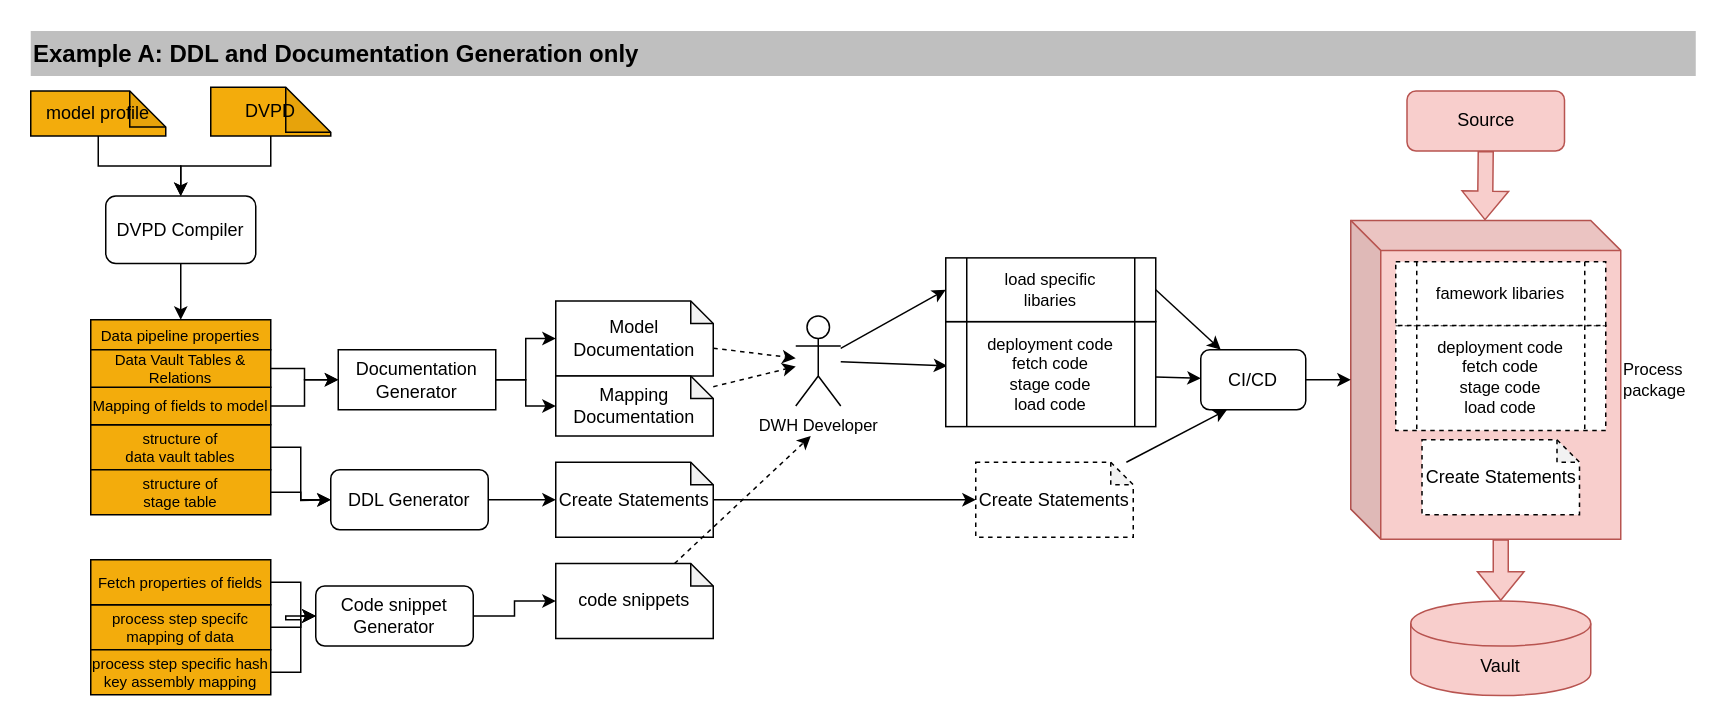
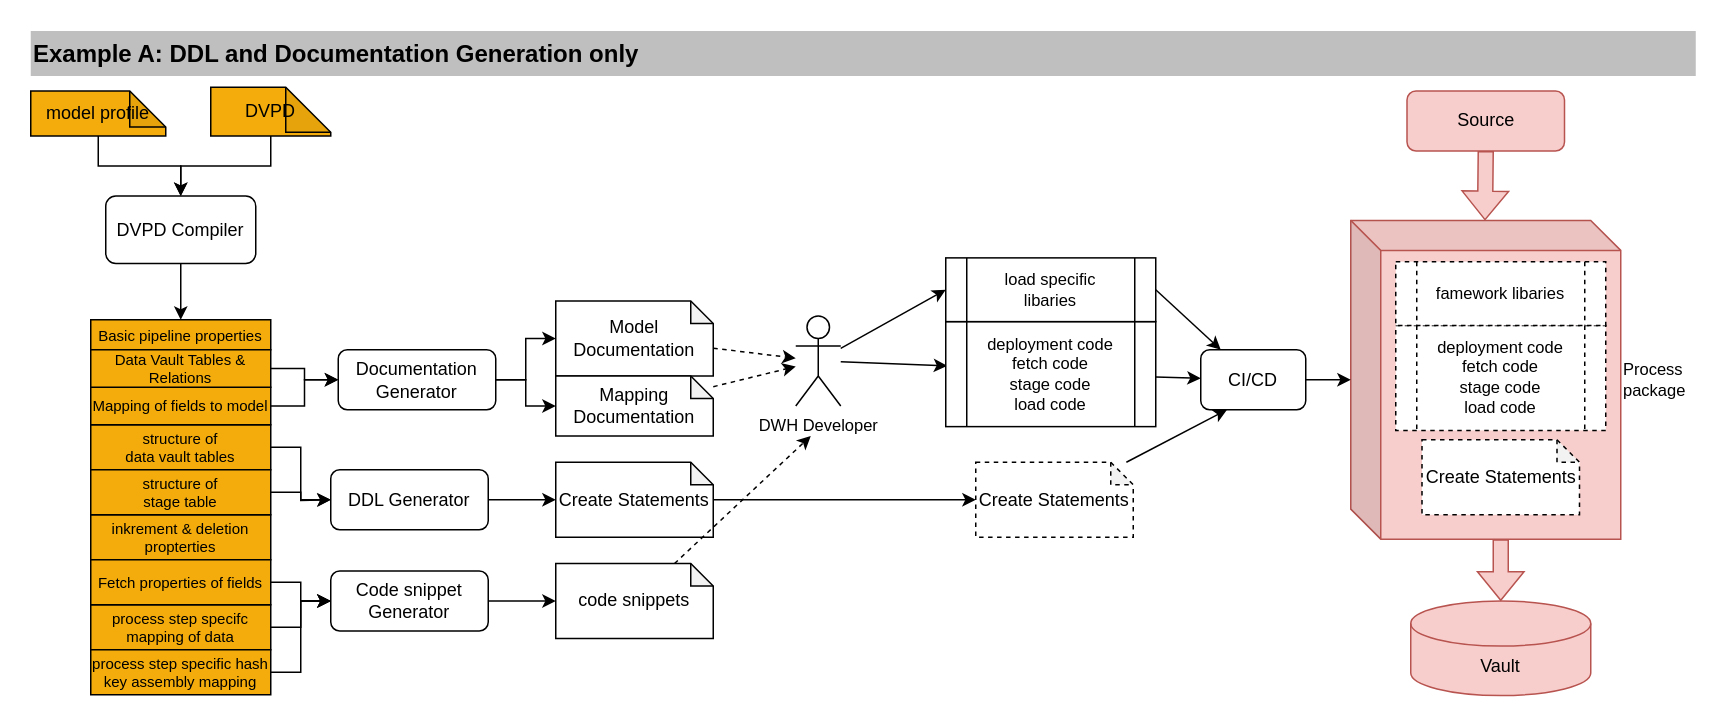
node "Data pipeline properties": label "Data pipeline properties" -> "Basic pipeline properties"
node "Documentation Generator": shape rectangle -> rounded rectangle
node "inkrement & deletion propterties": added
node "Code snippet Generator": moved (395, 616) -> (410, 601)
